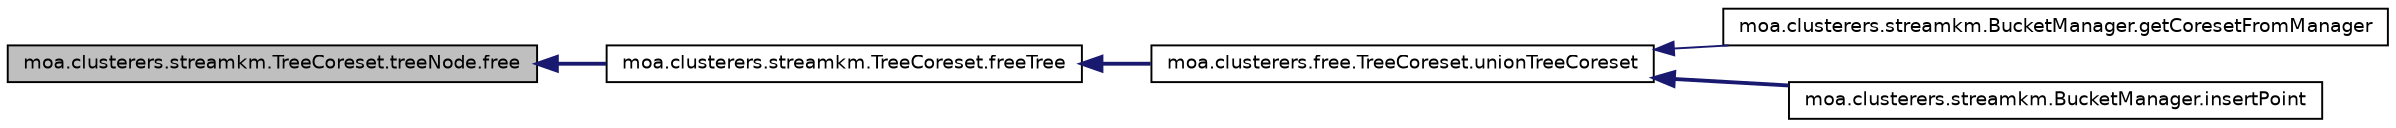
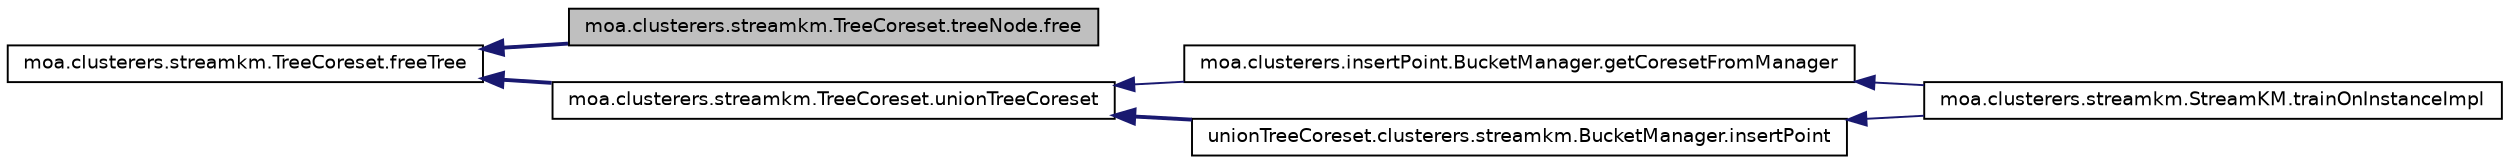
node "moa.clusterers.streamkm.BucketManager.getCoresetFromManager": label "moa.clusterers.streamkm.BucketManager.getCoresetFromManager" -> "moa.clusterers.insertPoint.BucketManager.getCoresetFromManager"
edge "moa.clusterers.streamkm.TreeCoreset.freeTree" -> "moa.clusterers.streamkm.TreeCoreset.treeNode.free": reversed
node "moa.clusterers.free.TreeCoreset.unionTreeCoreset": label "moa.clusterers.free.TreeCoreset.unionTreeCoreset" -> "moa.clusterers.streamkm.TreeCoreset.unionTreeCoreset"
node "moa.clusterers.streamkm.BucketManager.insertPoint": label "moa.clusterers.streamkm.BucketManager.insertPoint" -> "unionTreeCoreset.clusterers.streamkm.BucketManager.insertPoint"
node "moa.clusterers.streamkm.StreamKM.trainOnInstanceImpl": added
